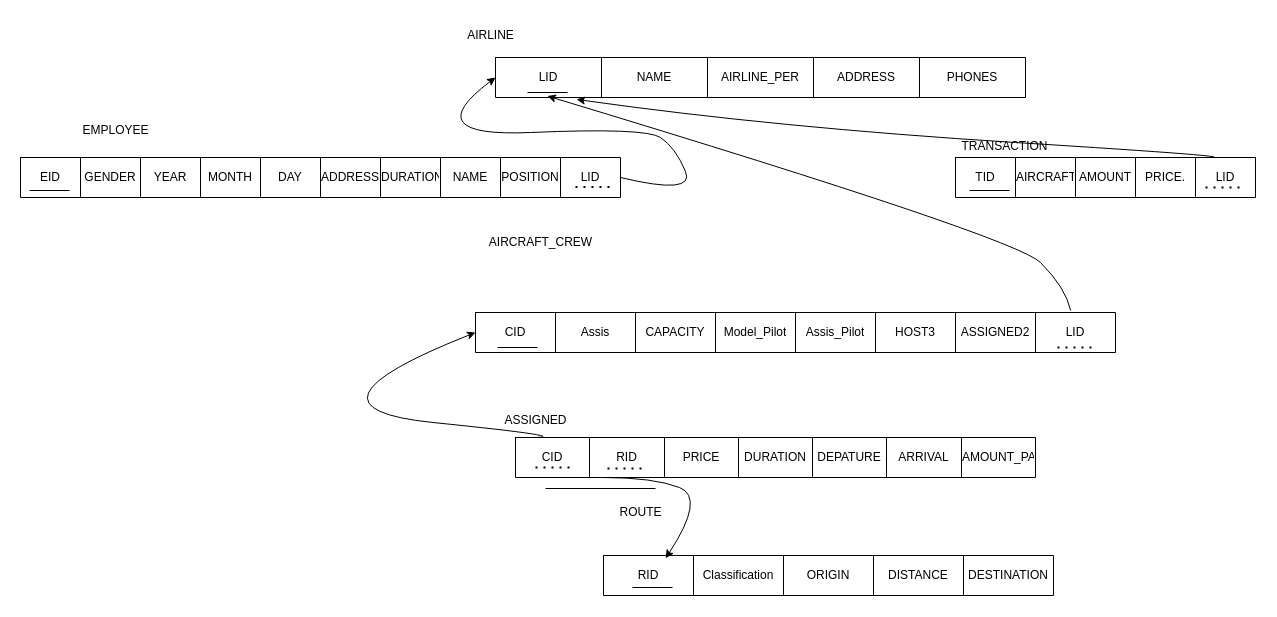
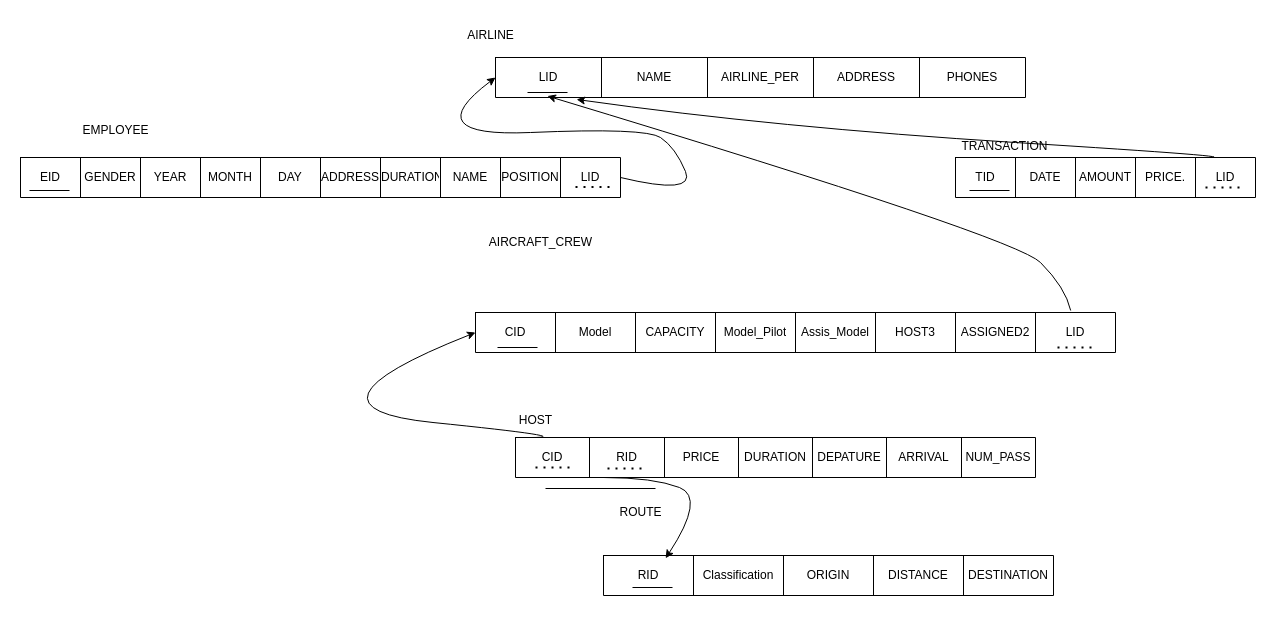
node "AIRCRAFT": label "AIRCRAFT" -> "DATE"
node "Assis": label "Assis" -> "Model"
node "Assis_Pilot": label "Assis_Pilot" -> "Assis_Model"
node "ASSIGNED": label "ASSIGNED" -> "HOST"
node "AMOUNT_PASS": label "AMOUNT_PASS" -> "NUM_PASS"
